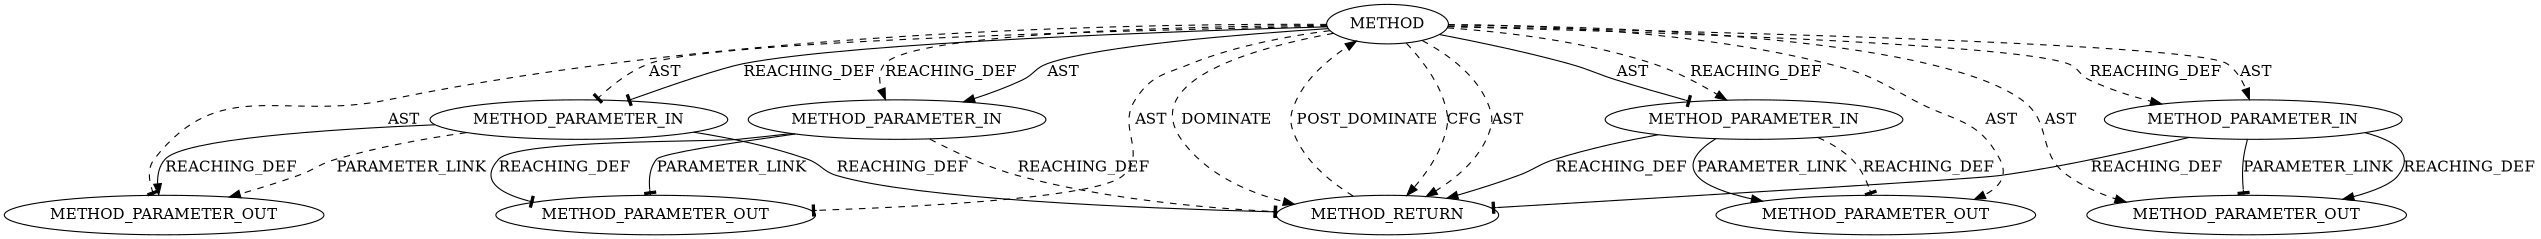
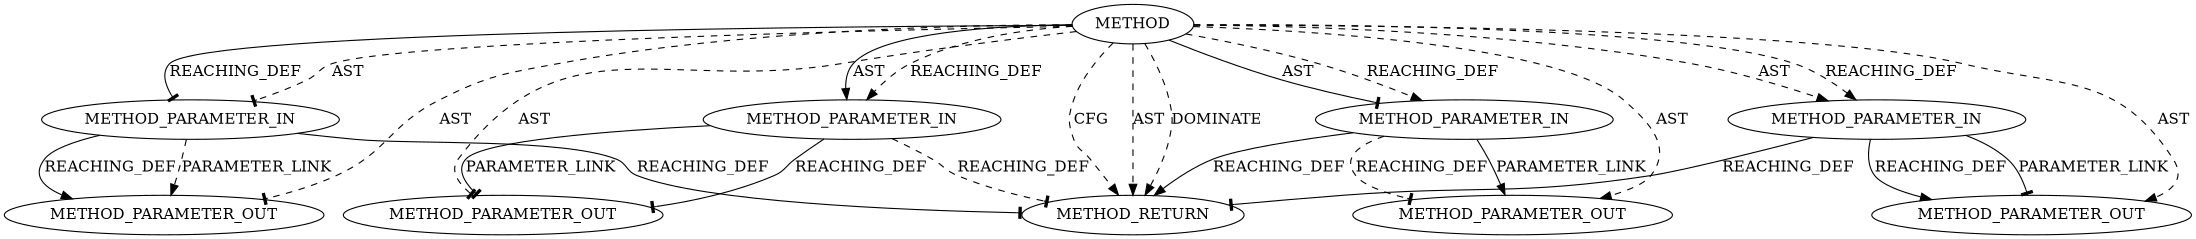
edge "METHOD_RETURN" -> "METHOD": removed, label "POST_DOMINATE"
